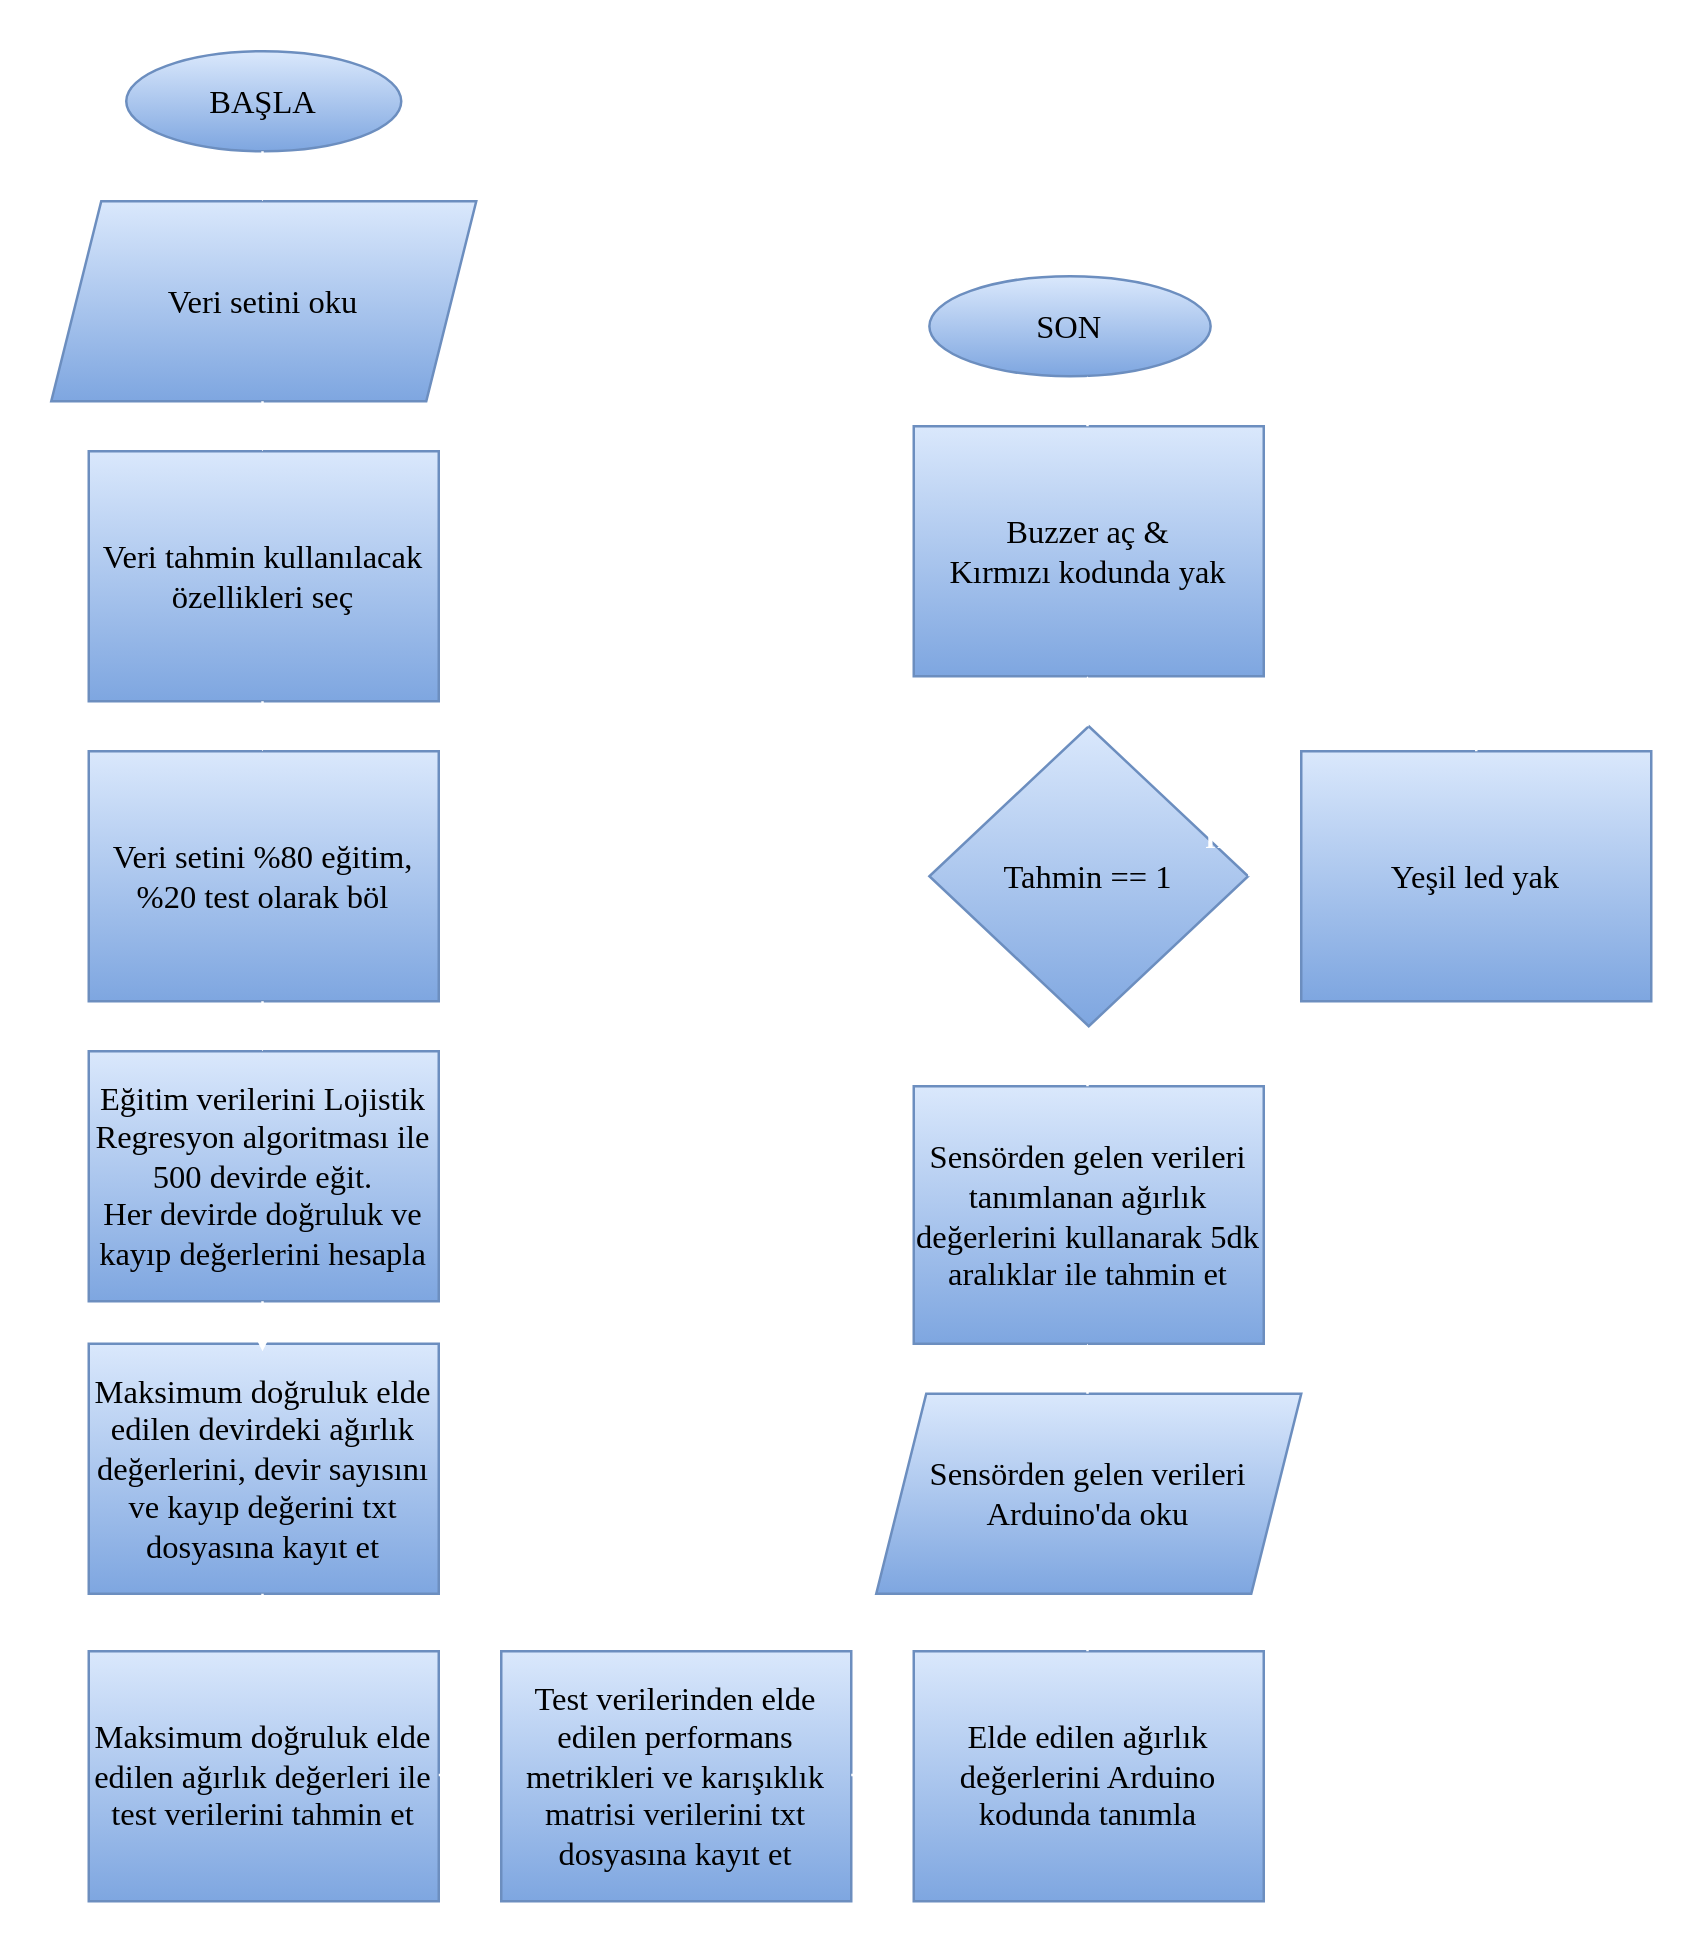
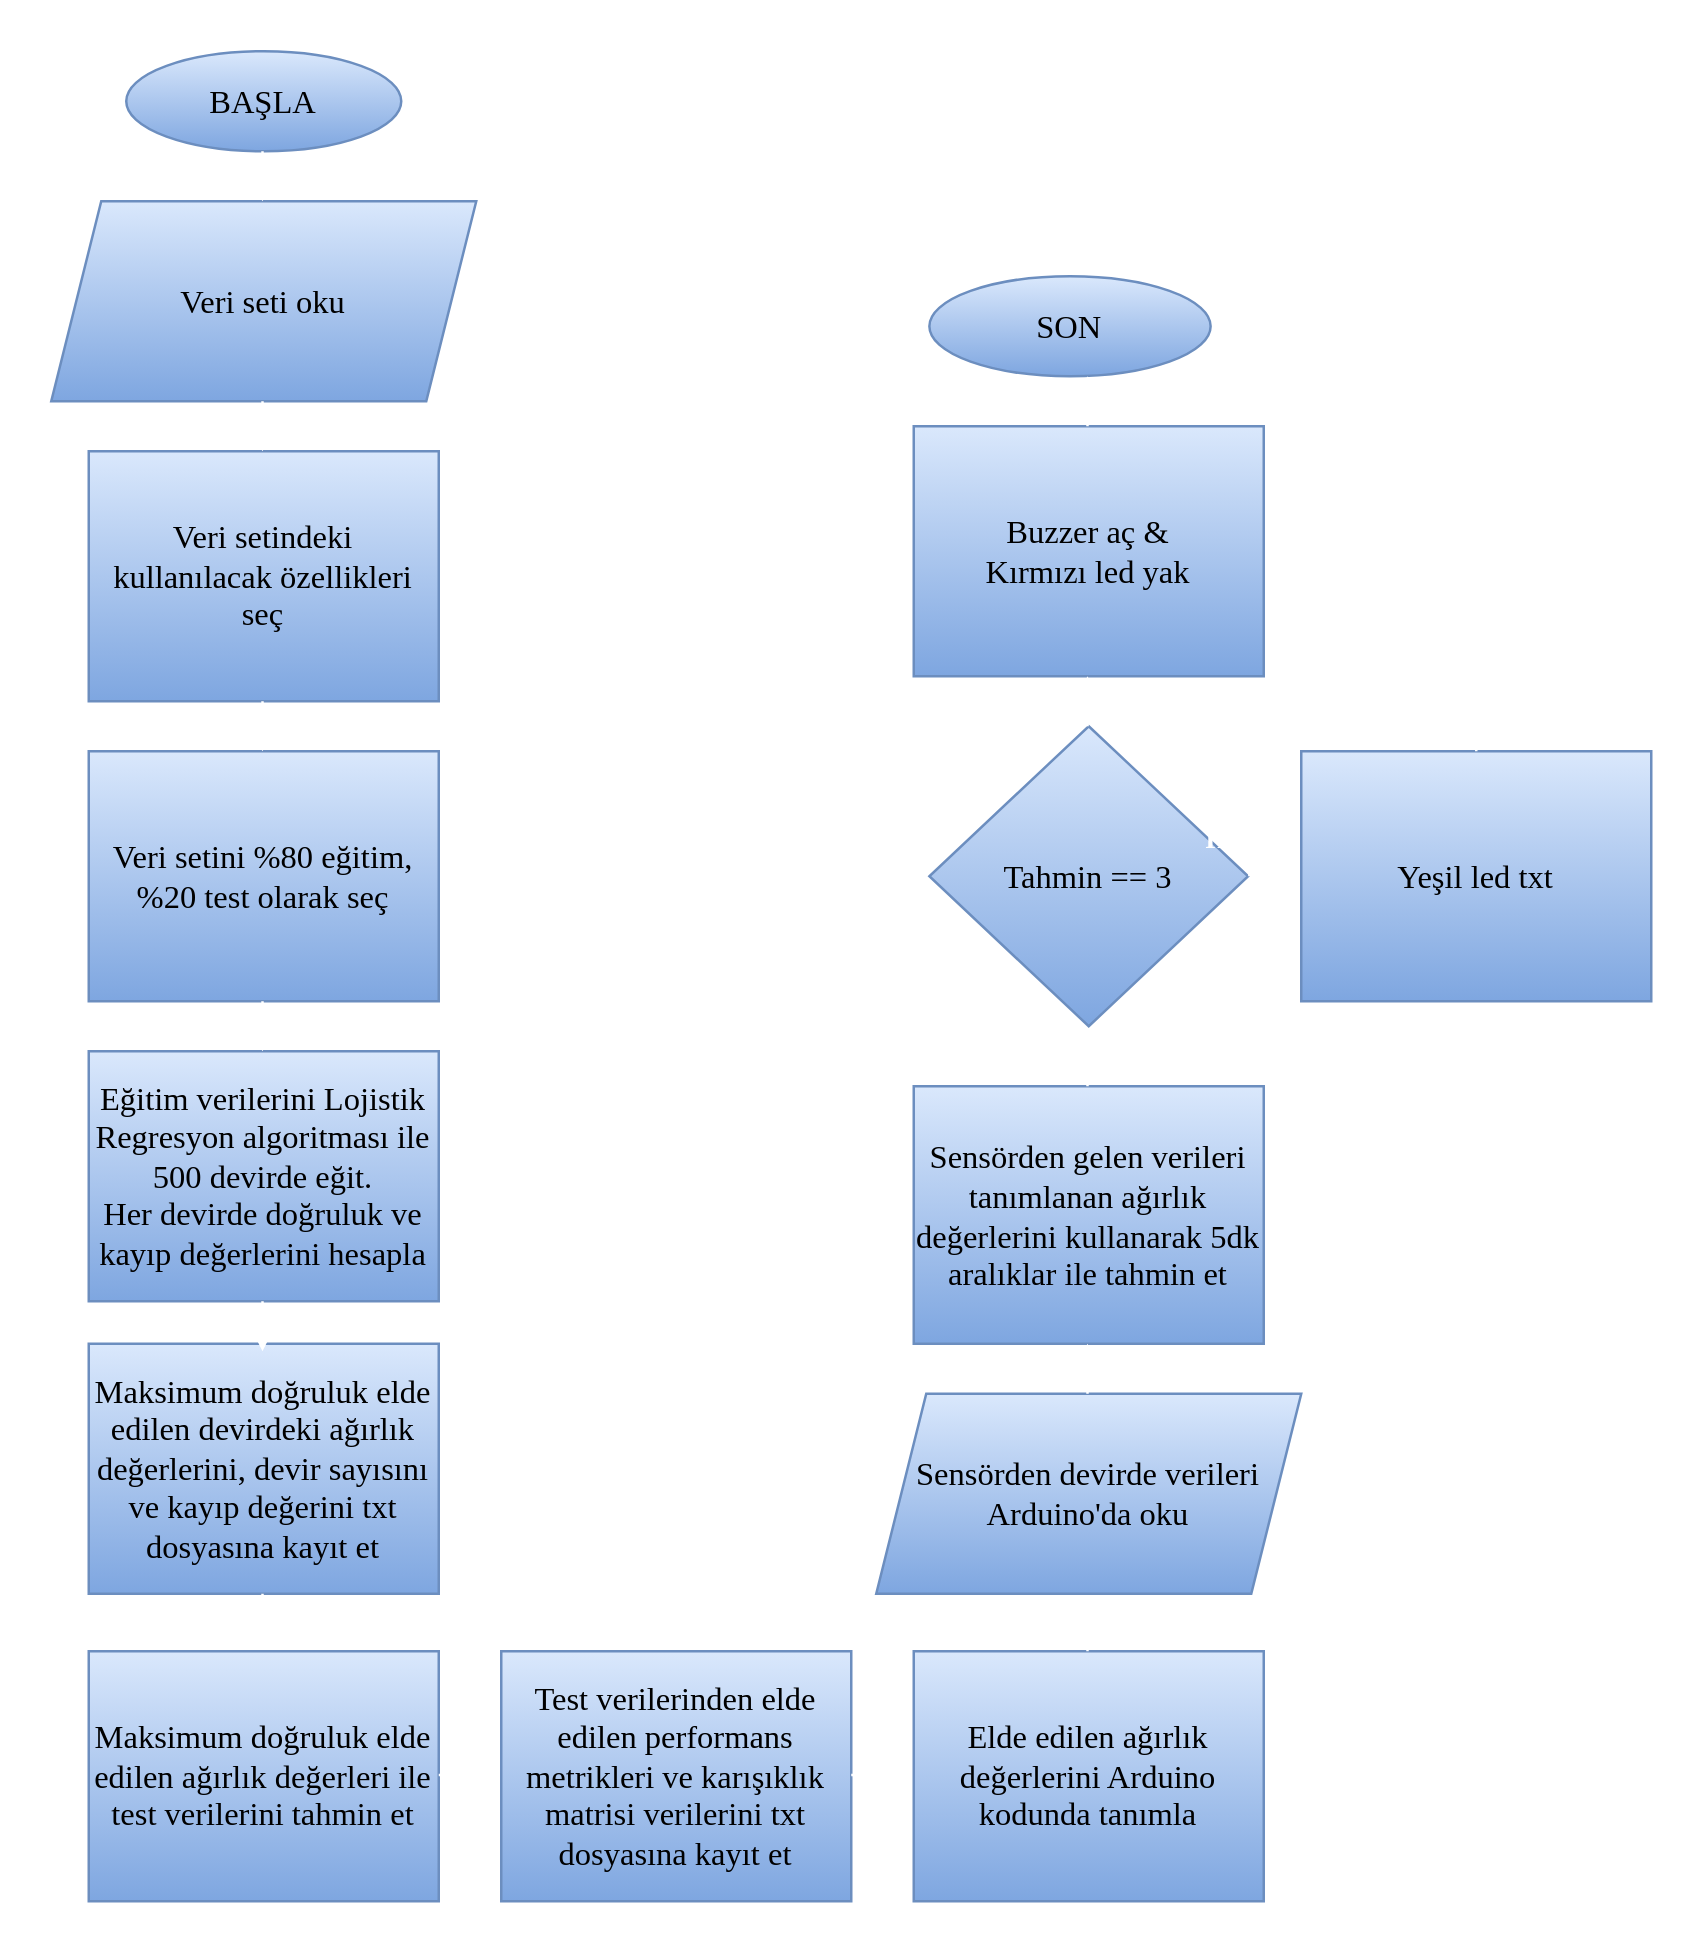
node "Veri setini oku": label "Veri setini oku" -> "Veri seti oku"
node "Buzzer aç & Kırmızı kodunda yak": label "Buzzer aç & Kırmızı kodunda yak" -> "Buzzer aç & Kırmızı led yak"
node "Veri tahmin kullanılacak özellikleri seç": label "Veri tahmin kullanılacak özellikleri seç" -> "Veri setindeki kullanılacak özellikleri seç"
node "Veri setini %80 eğitim, %20 test olarak böl": label "Veri setini %80 eğitim, %20 test olarak böl" -> "Veri setini %80 eğitim, %20 test olarak seç"
node "Tahmin == 1": label "Tahmin == 1" -> "Tahmin == 3"
node "Yeşil led yak": label "Yeşil led yak" -> "Yeşil led txt"
node "Sensörden gelen verileri Arduino'da oku": label "Sensörden gelen verileri Arduino'da oku" -> "Sensörden devirde verileri Arduino'da oku"
